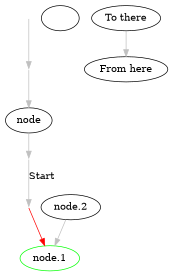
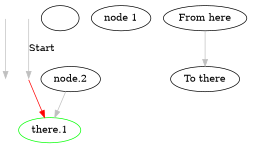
node "node 1": added
edge "To there" -> "From here": reversed
node "node": removed
node "node.1": label "node.1" -> "there.1"
